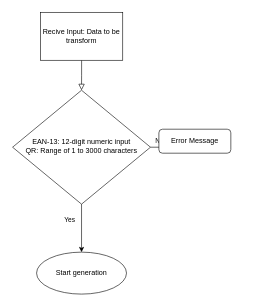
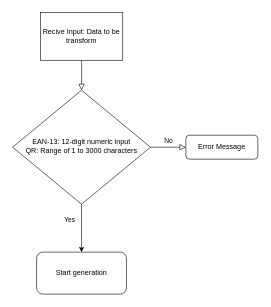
node "Error Message": moved (195, 141) -> (222, 147)
node "Start generation": shape ellipse -> rounded rectangle
